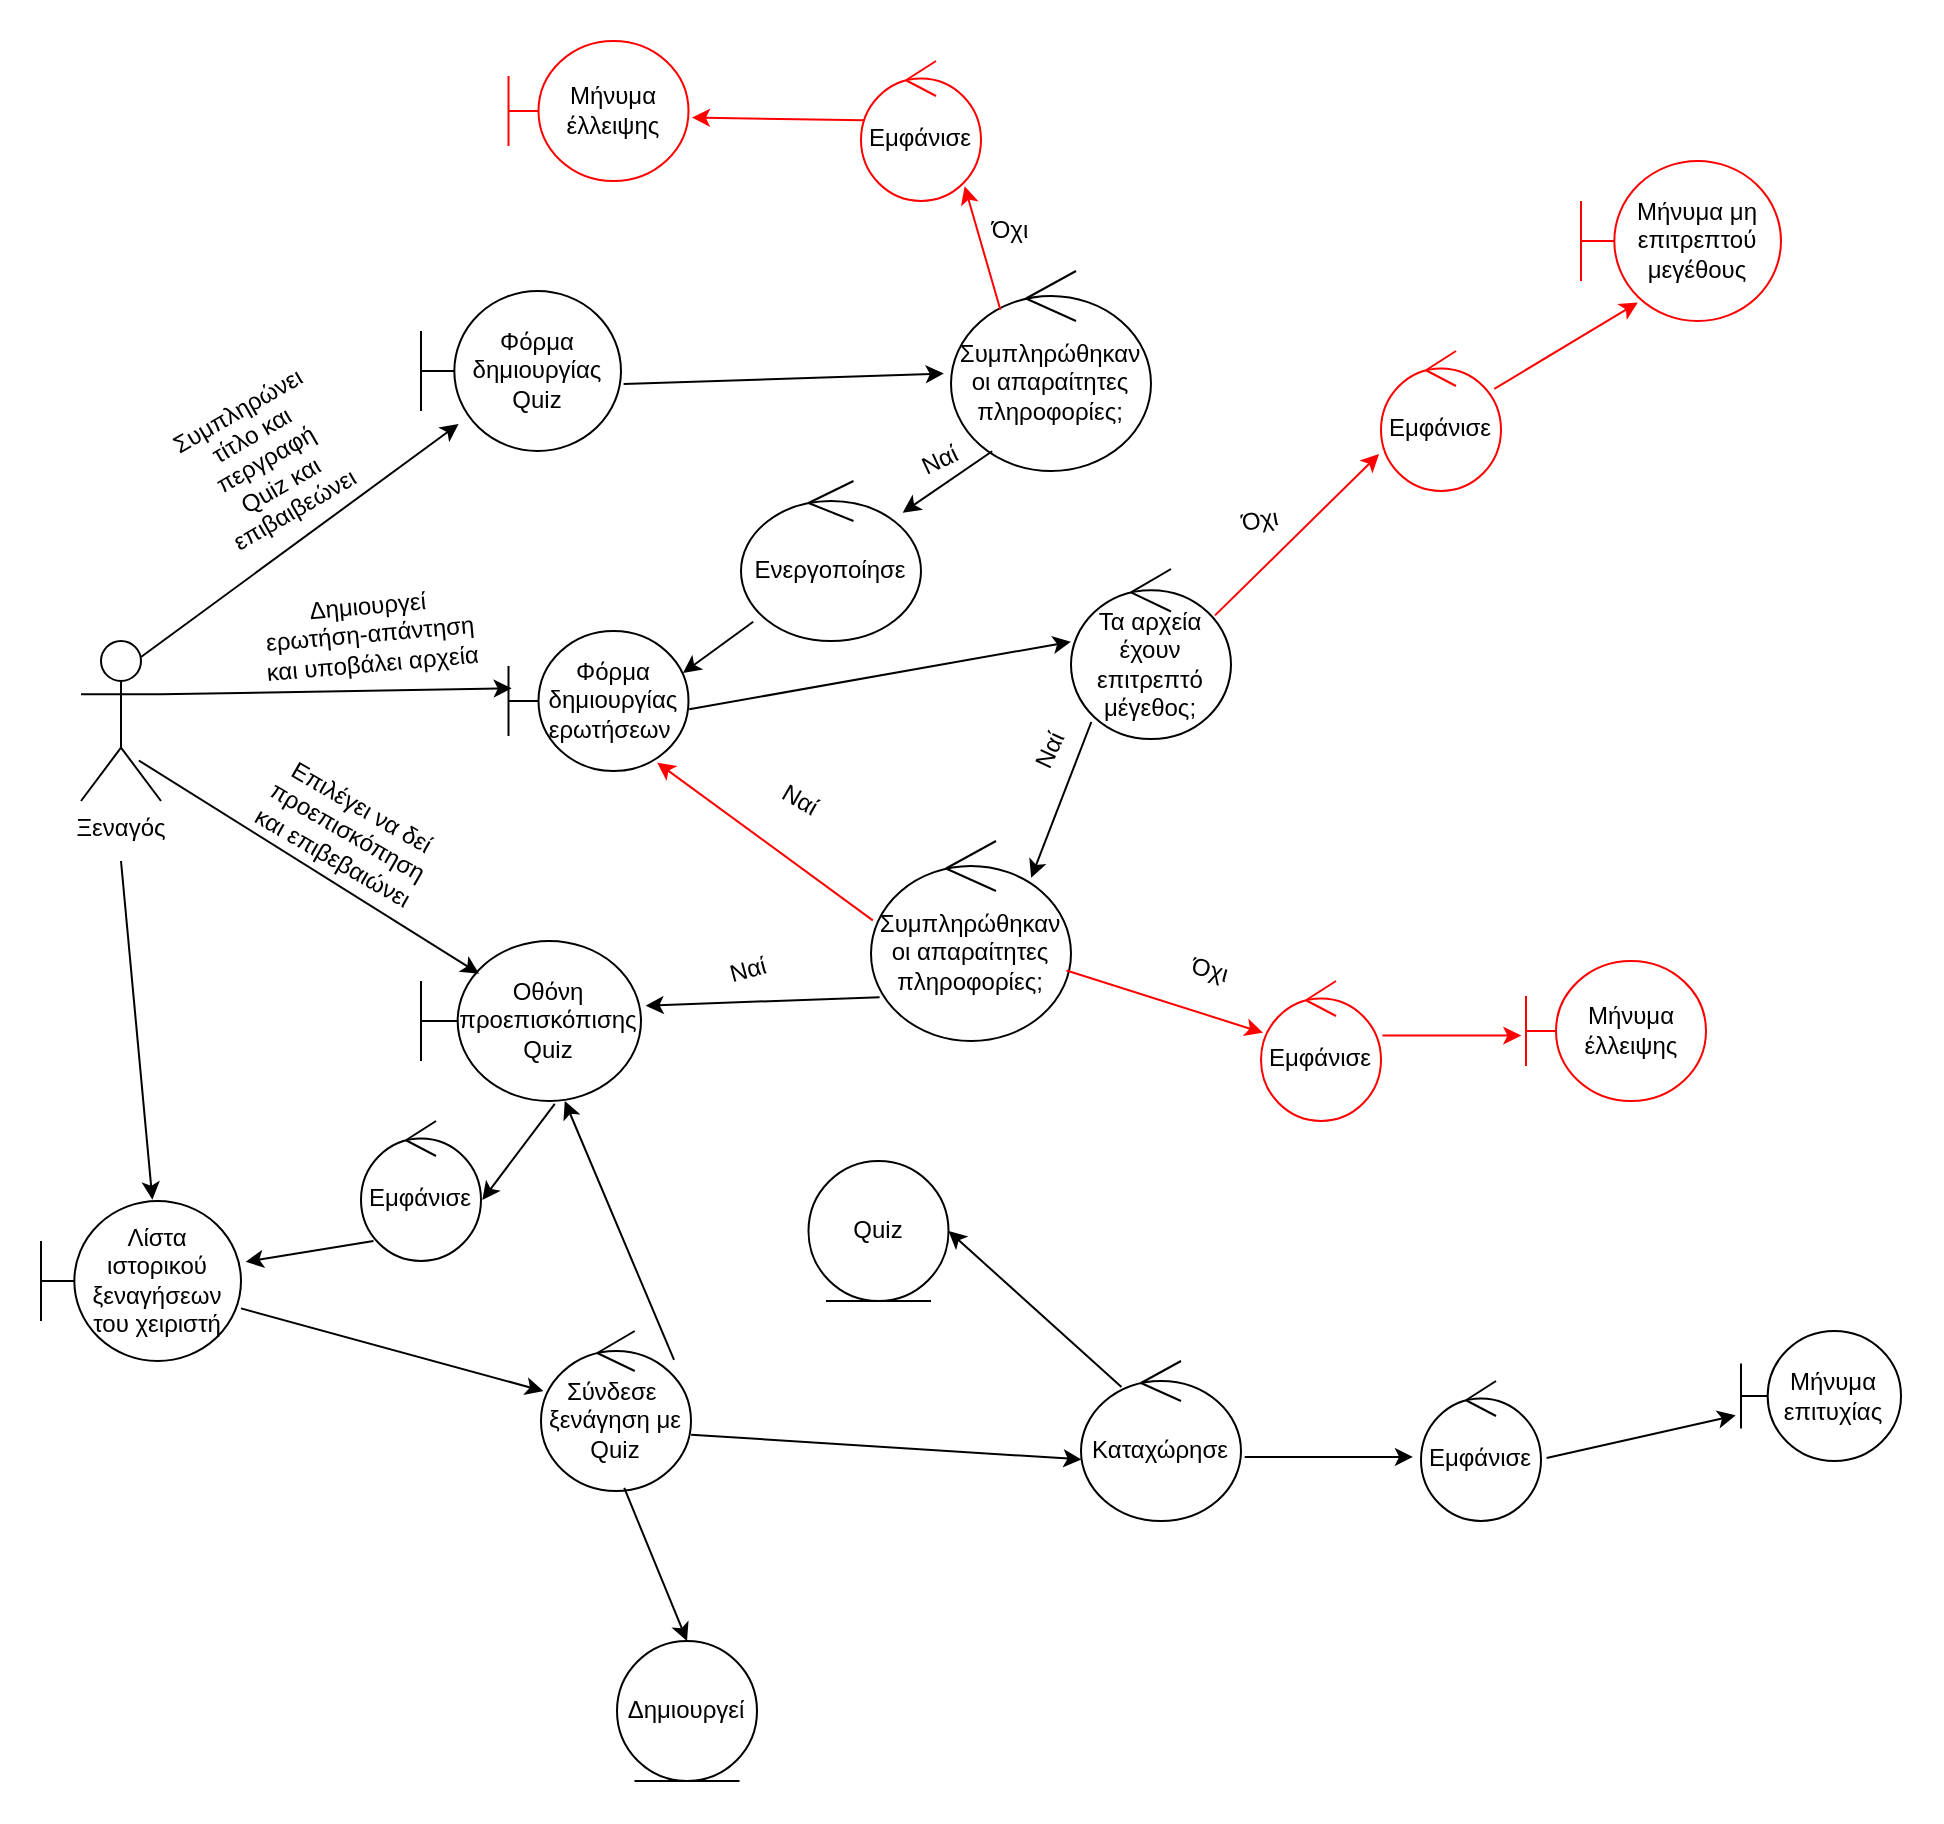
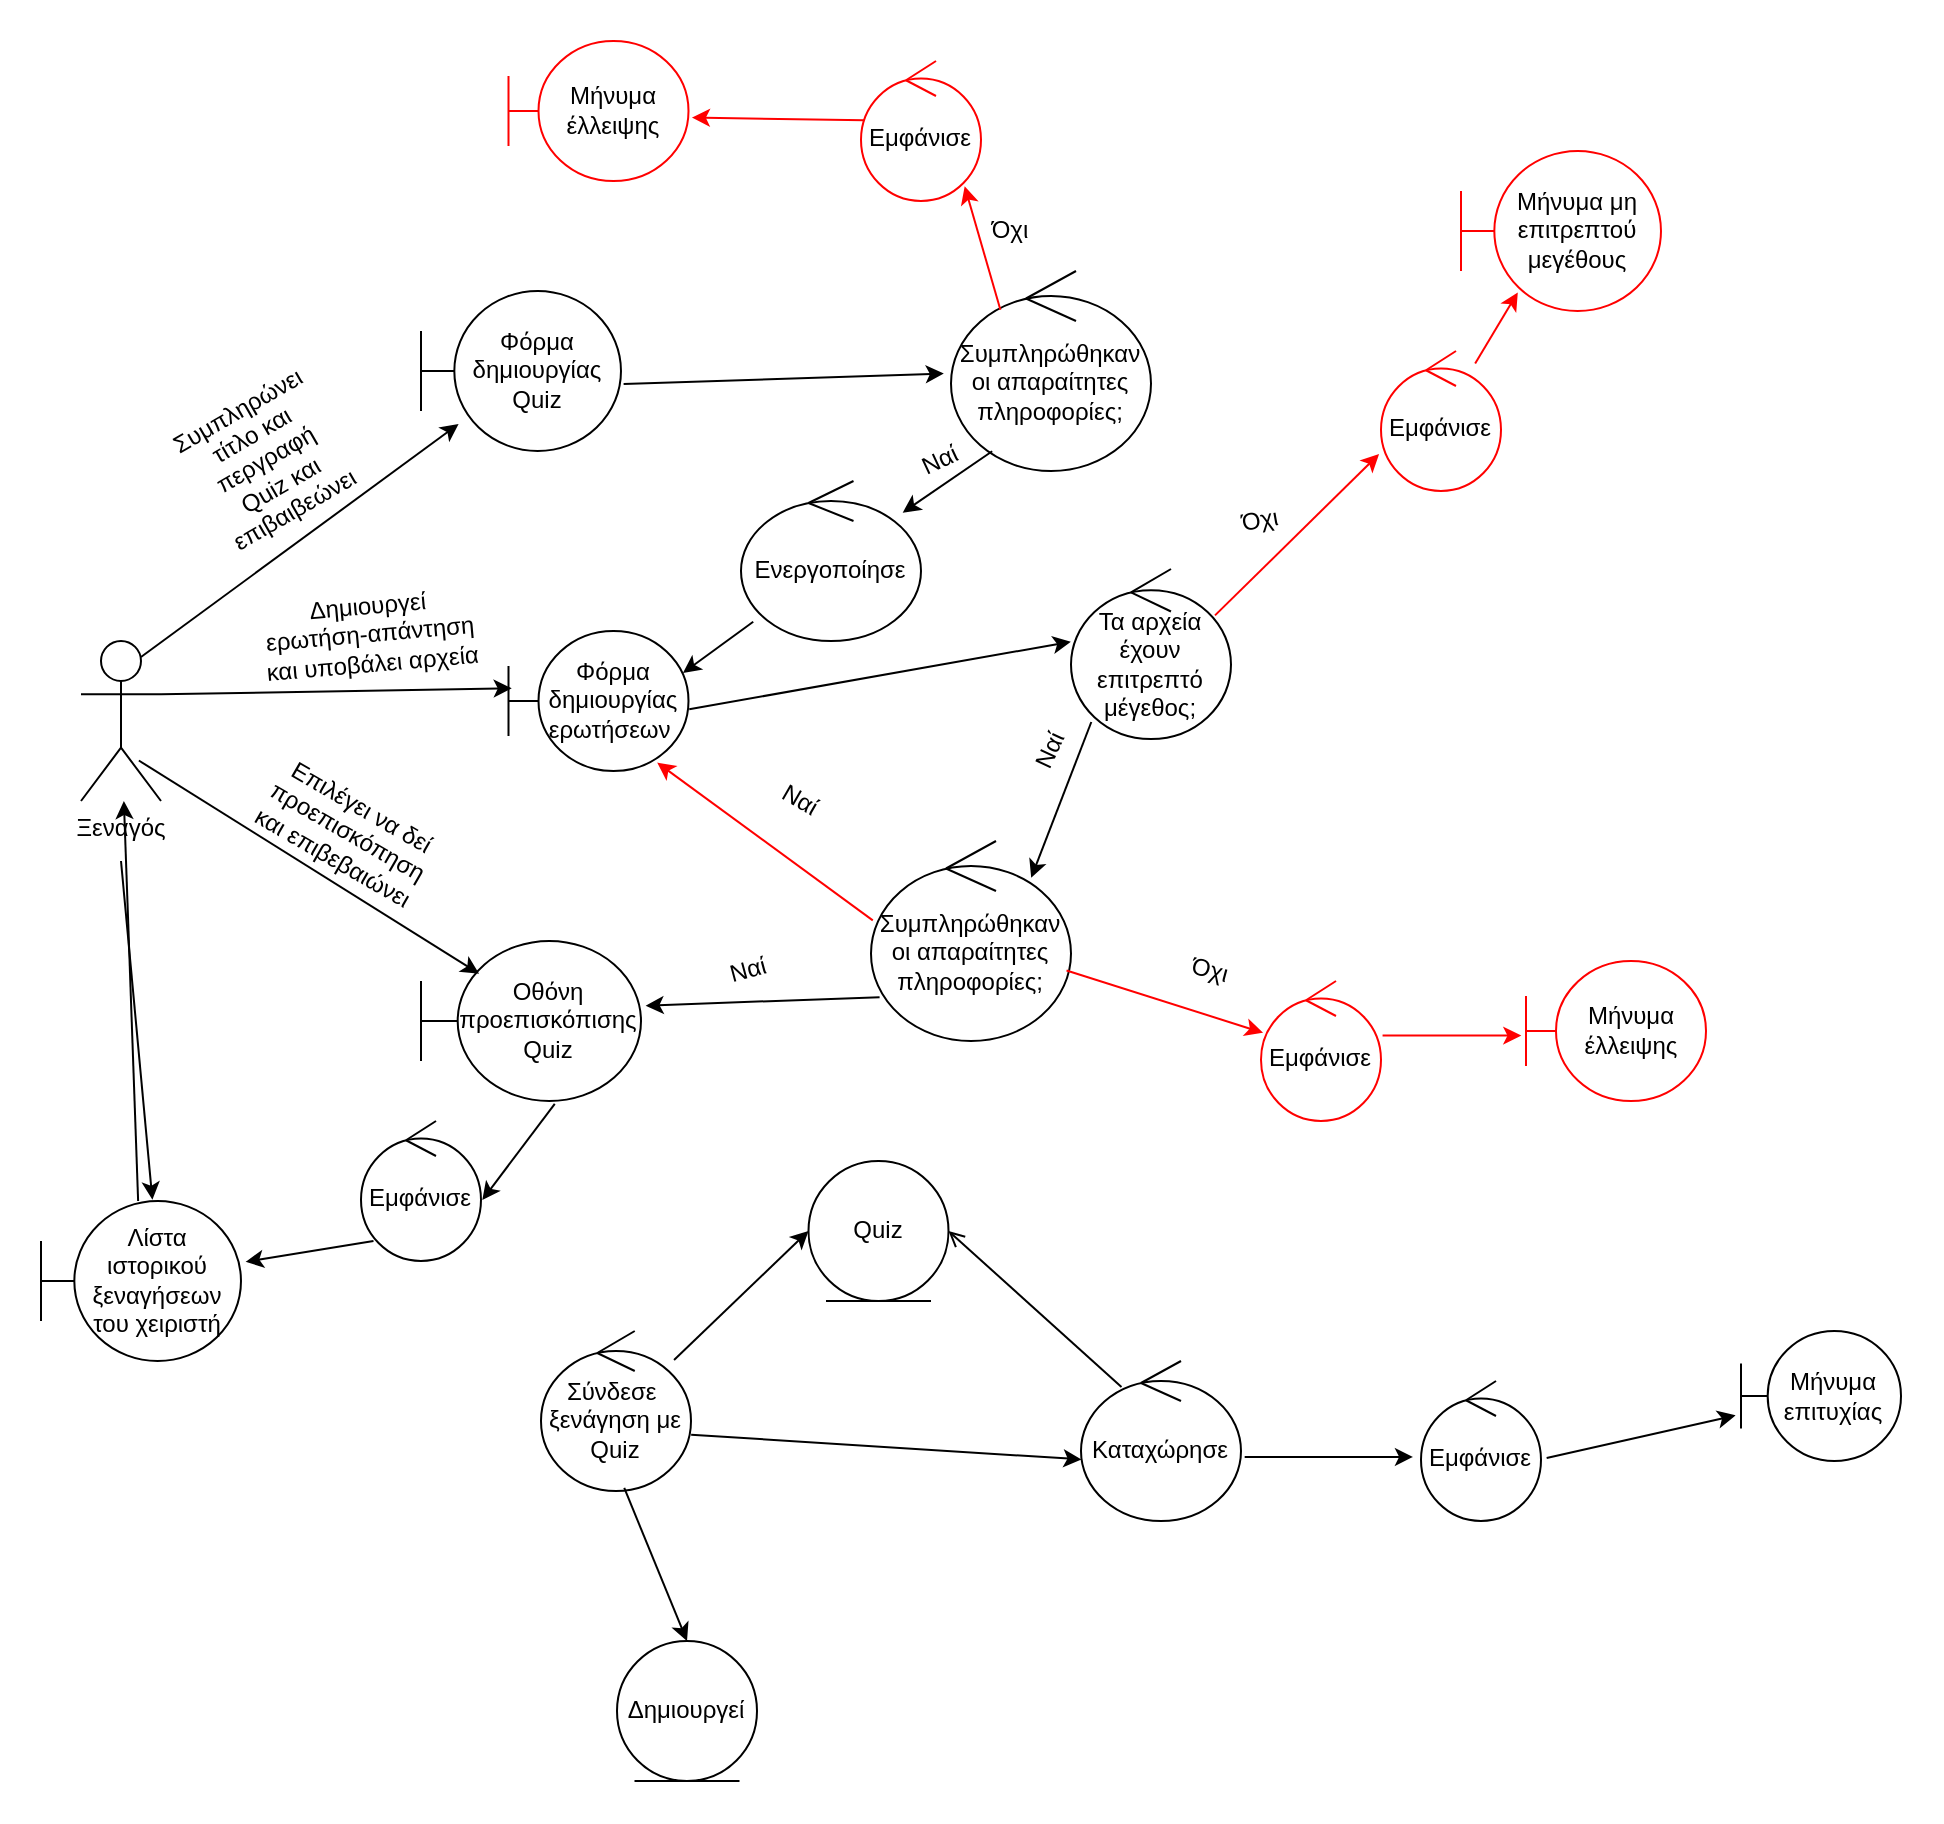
node "Μήνυμα μη επιτρεπτού μεγέθους": moved (1681, 241) -> (1561, 231)
edge "Σύνδεσε ξενάγηση με Quiz" -> "Οθόνη προεπισκόπισης Quiz": now "Σύνδεσε ξενάγηση με Quiz" -> "Quiz"
edge "Καταχώρησε" -> "Quiz": arrowhead classic -> open
edge "Λίστα ιστορικού ξεναγήσεων του χειριστή" -> "Σύνδεσε ξενάγηση με Quiz": now "Λίστα ιστορικού ξεναγήσεων του χειριστή" -> "Ξεναγός"
